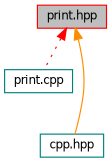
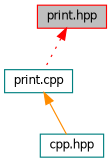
edge "cpp.hpp" -> "print.hpp": now "cpp.hpp" -> "print.cpp"
